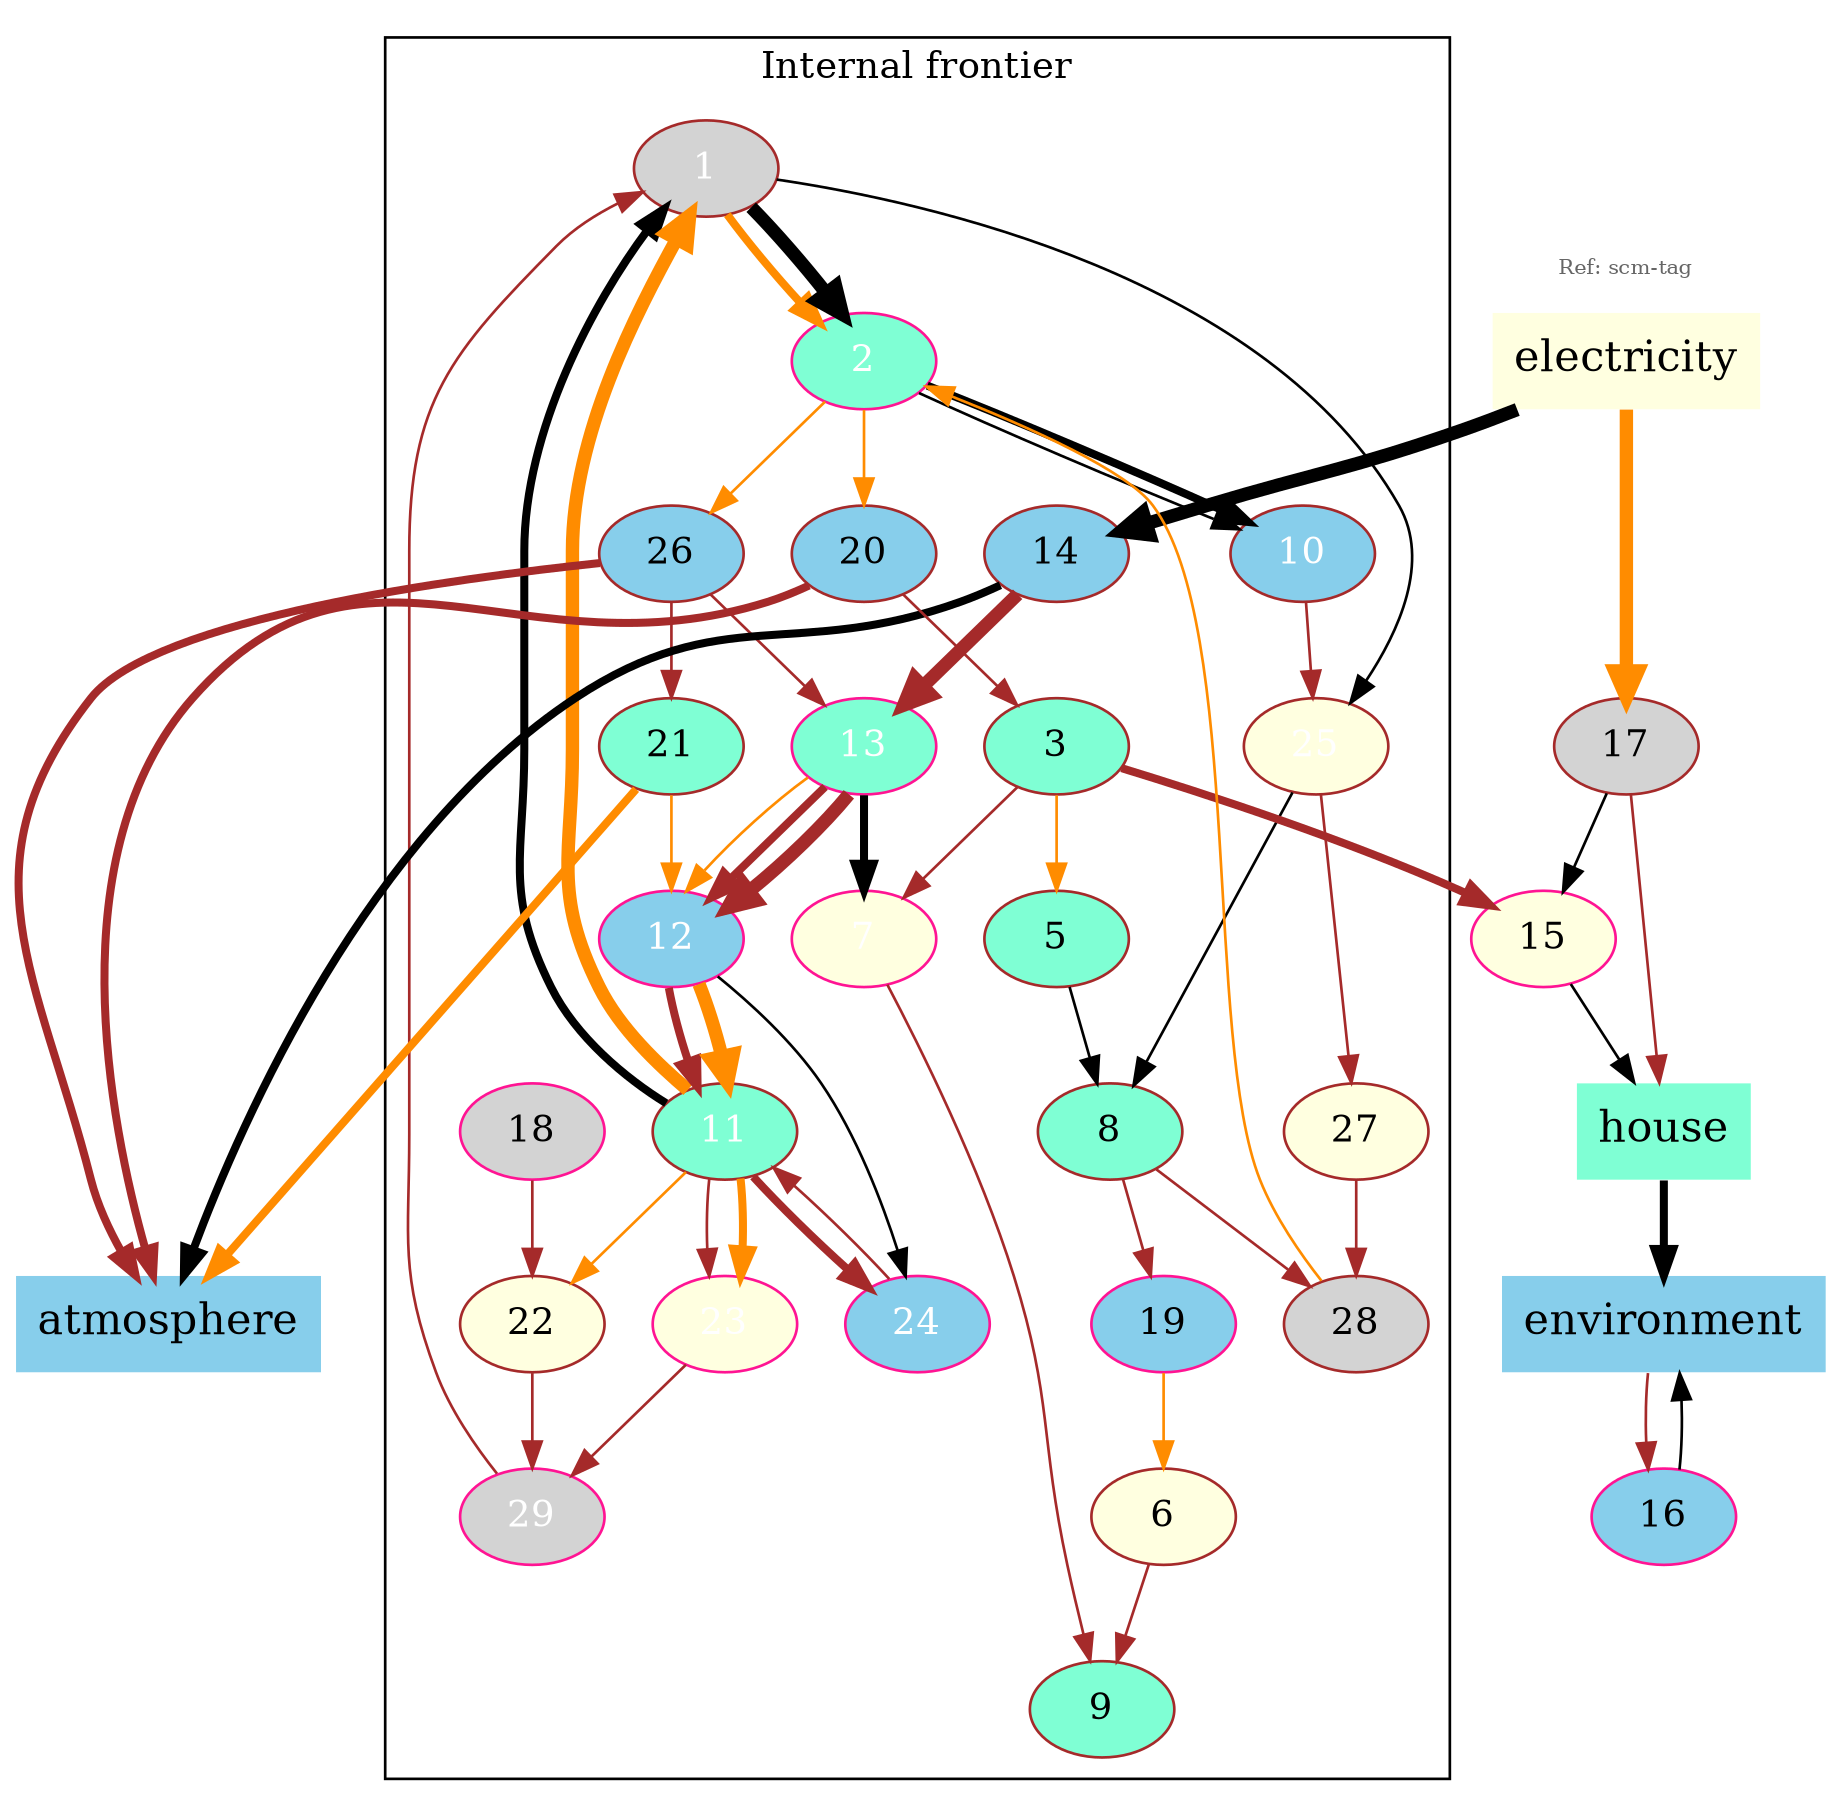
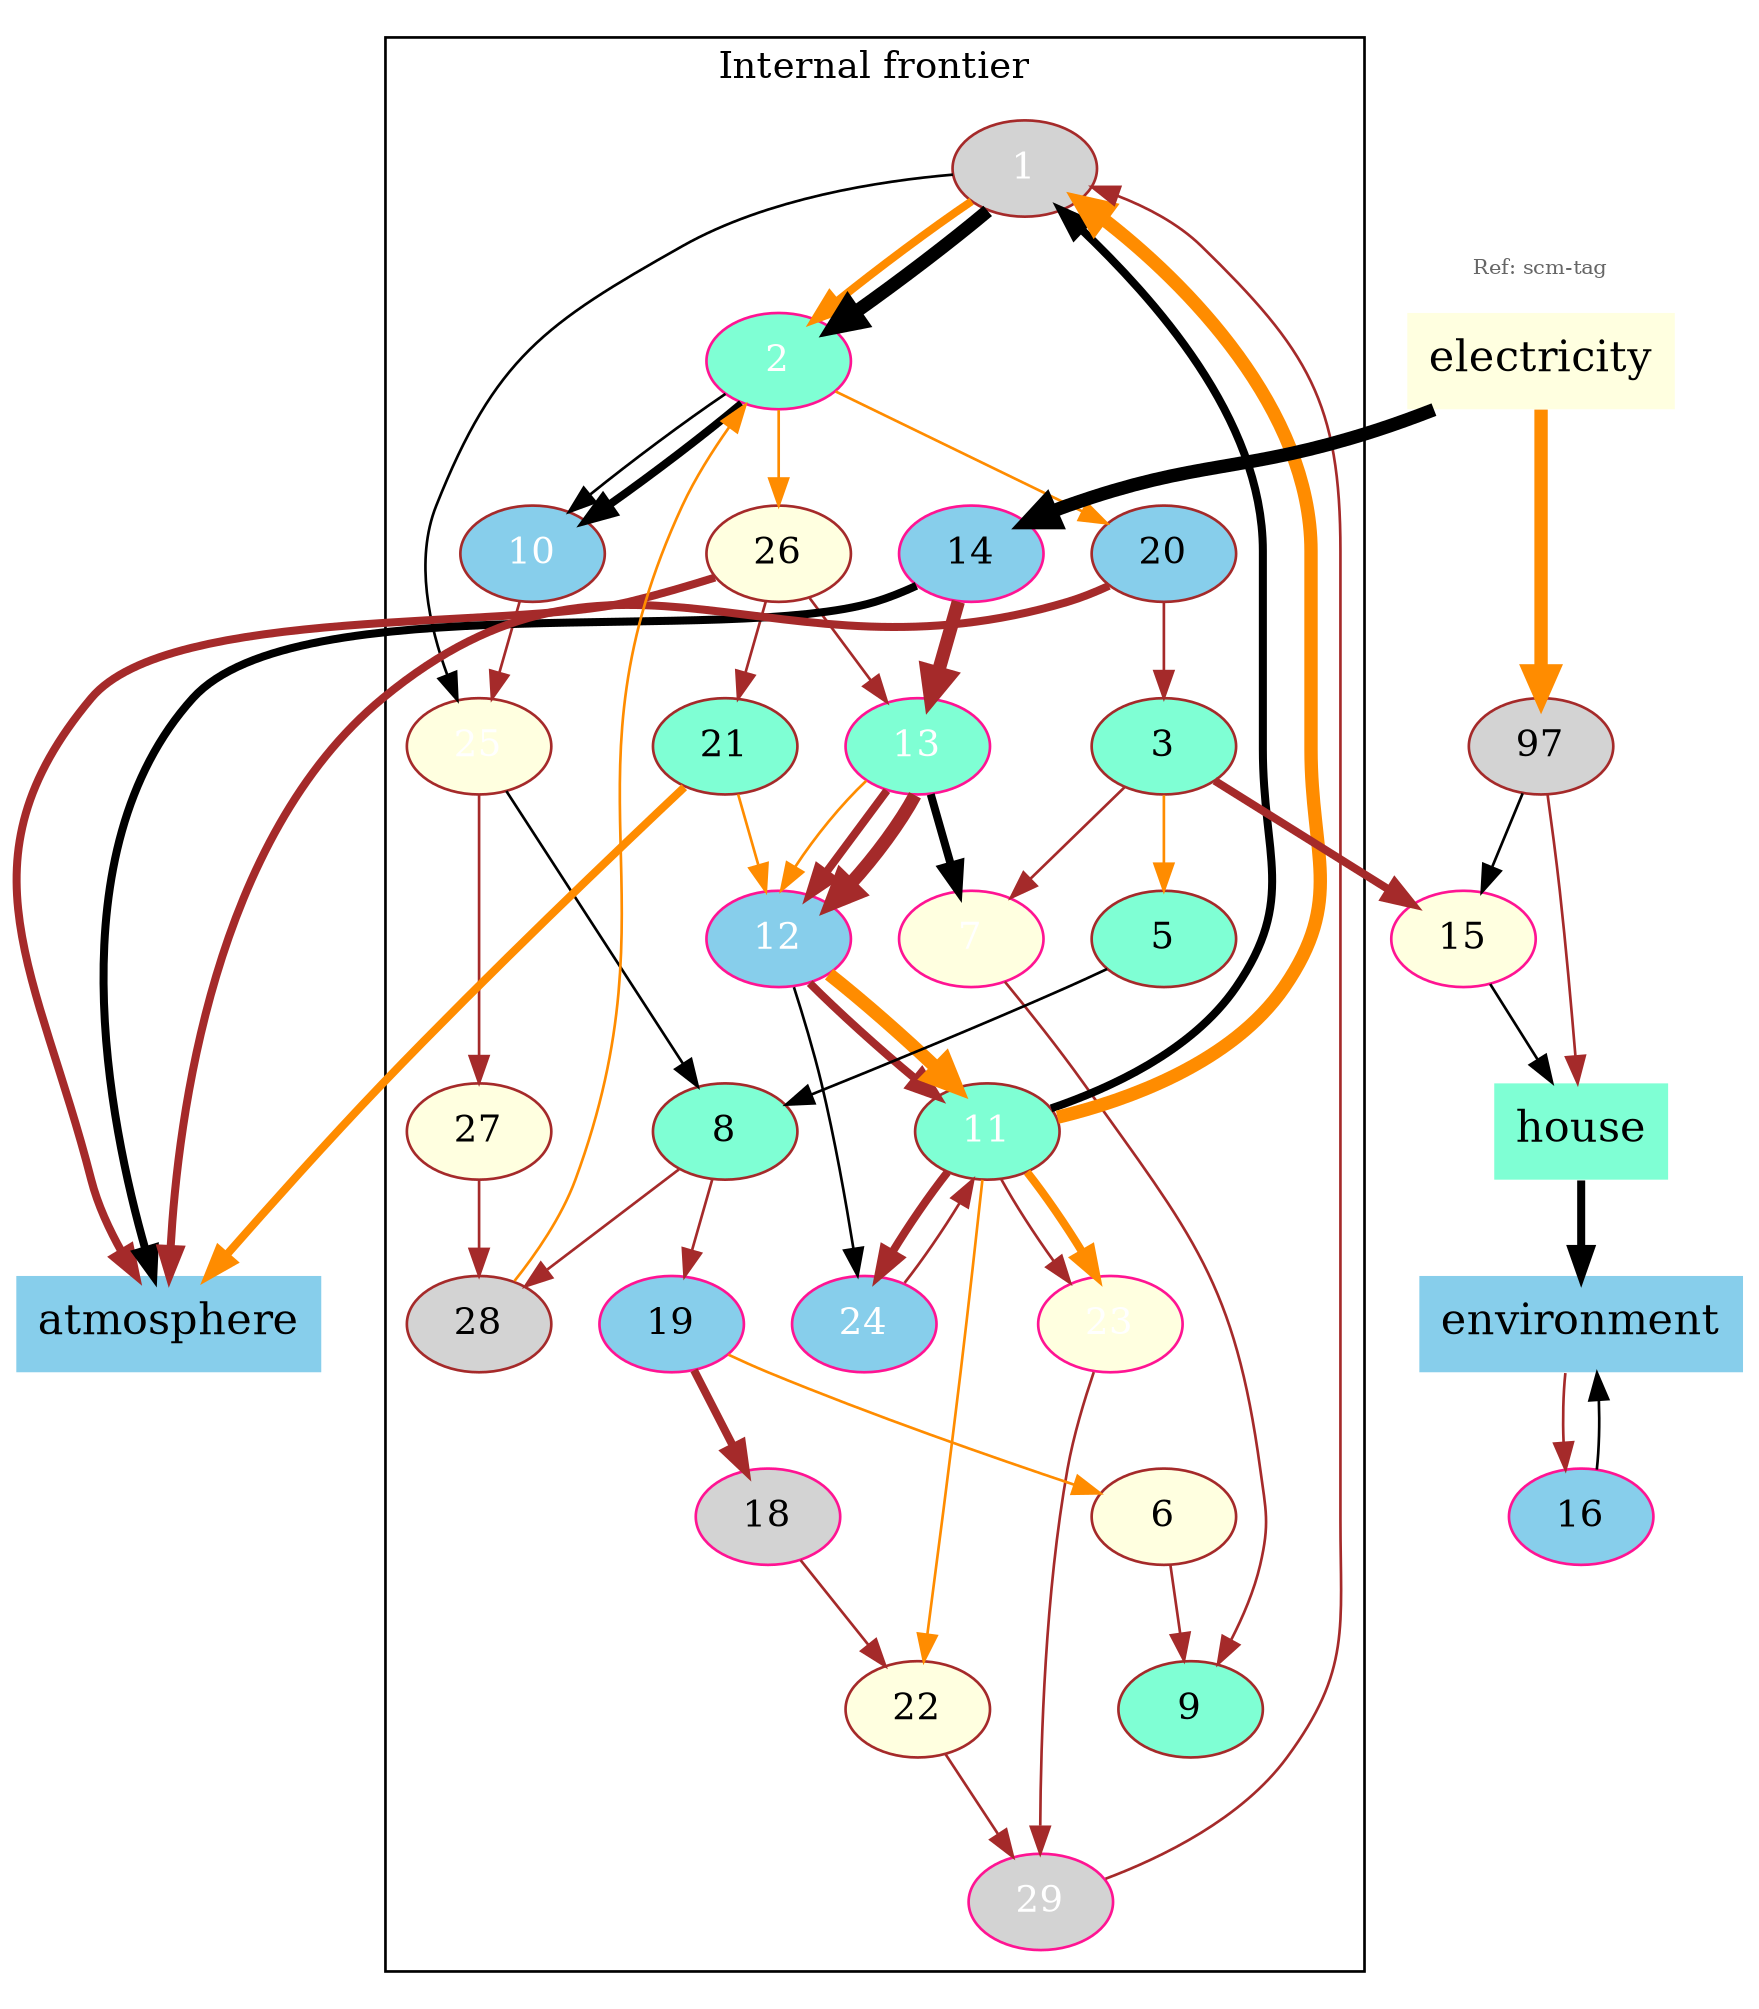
node "26": fillcolor skyblue -> lightyellow
node "14": color brown -> deeppink
node "17": label "17" -> "97"
edge "19" -> "18": added
